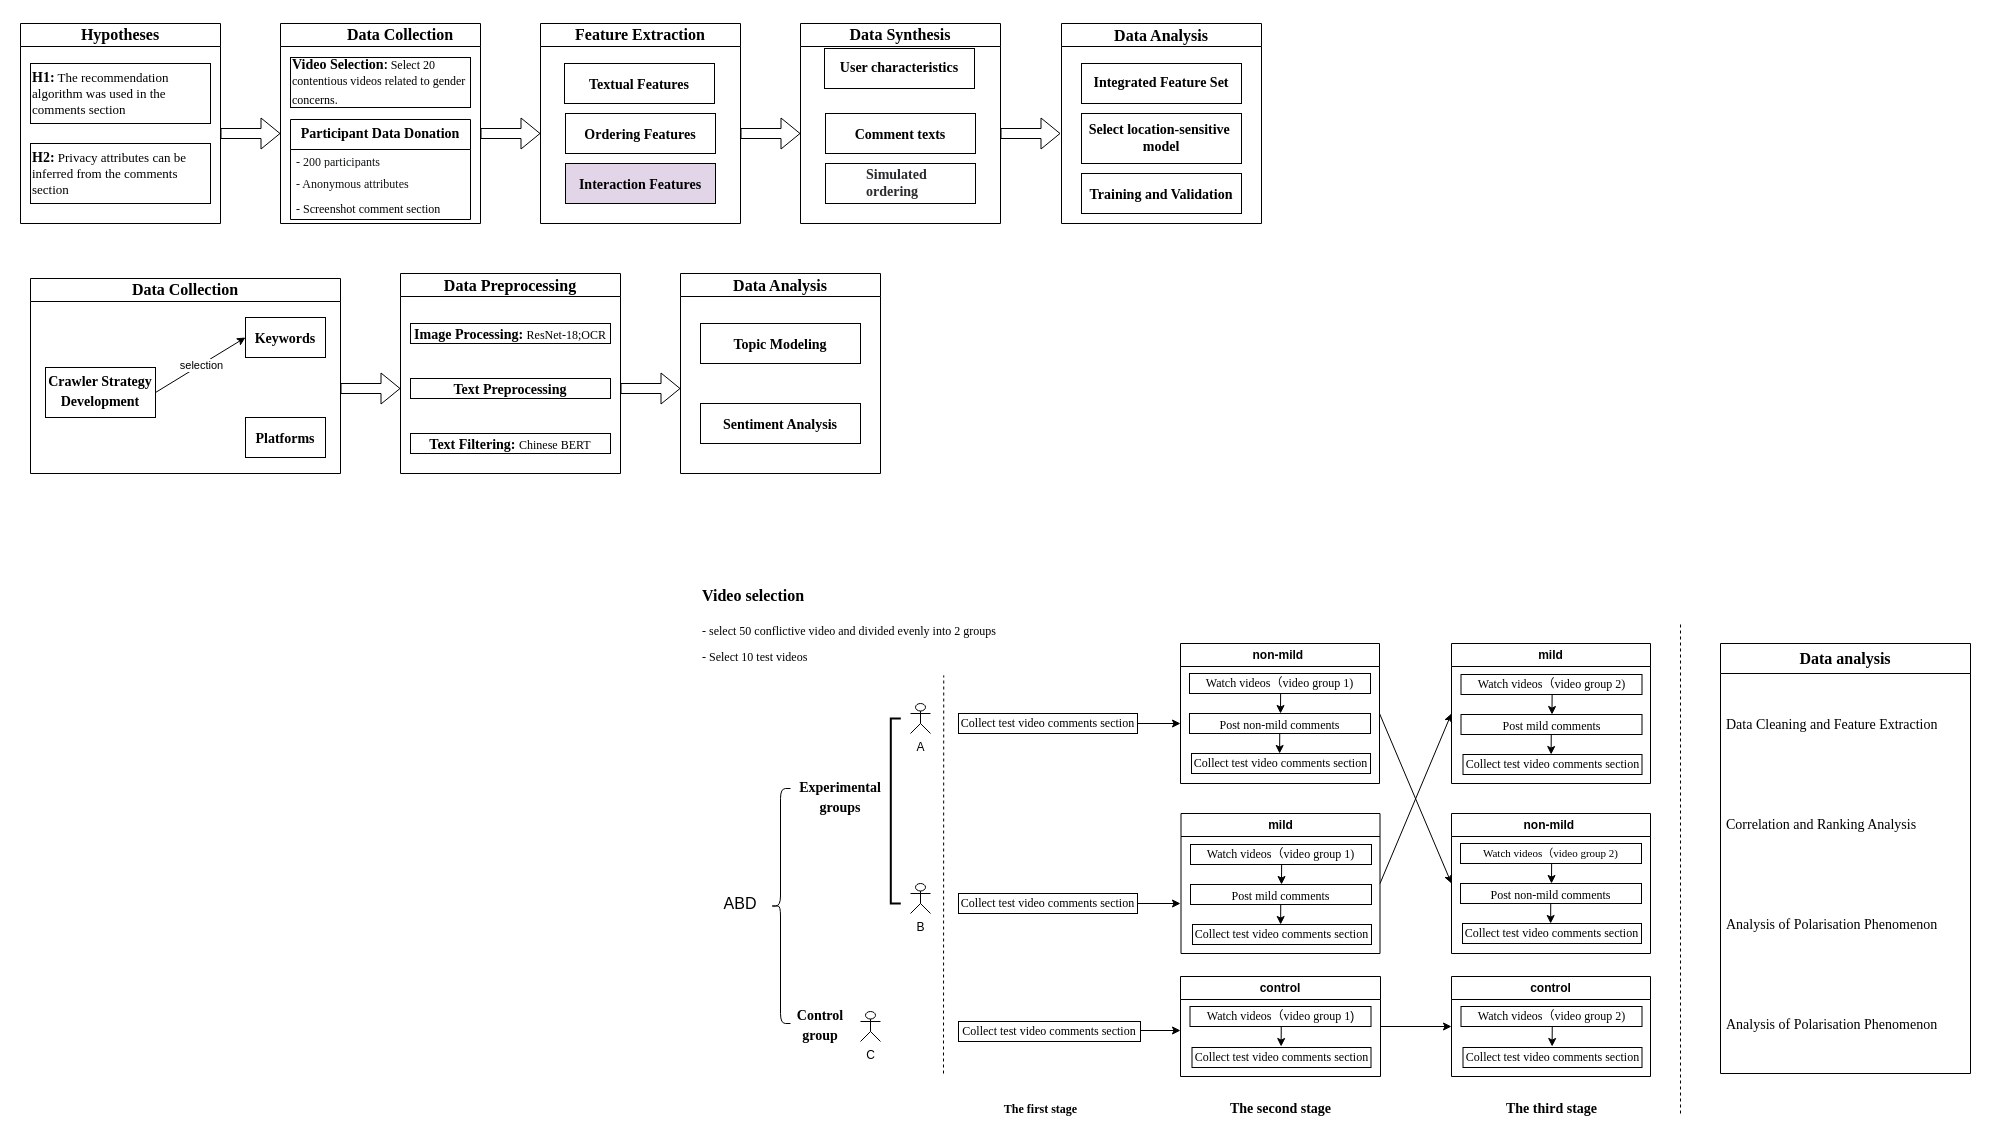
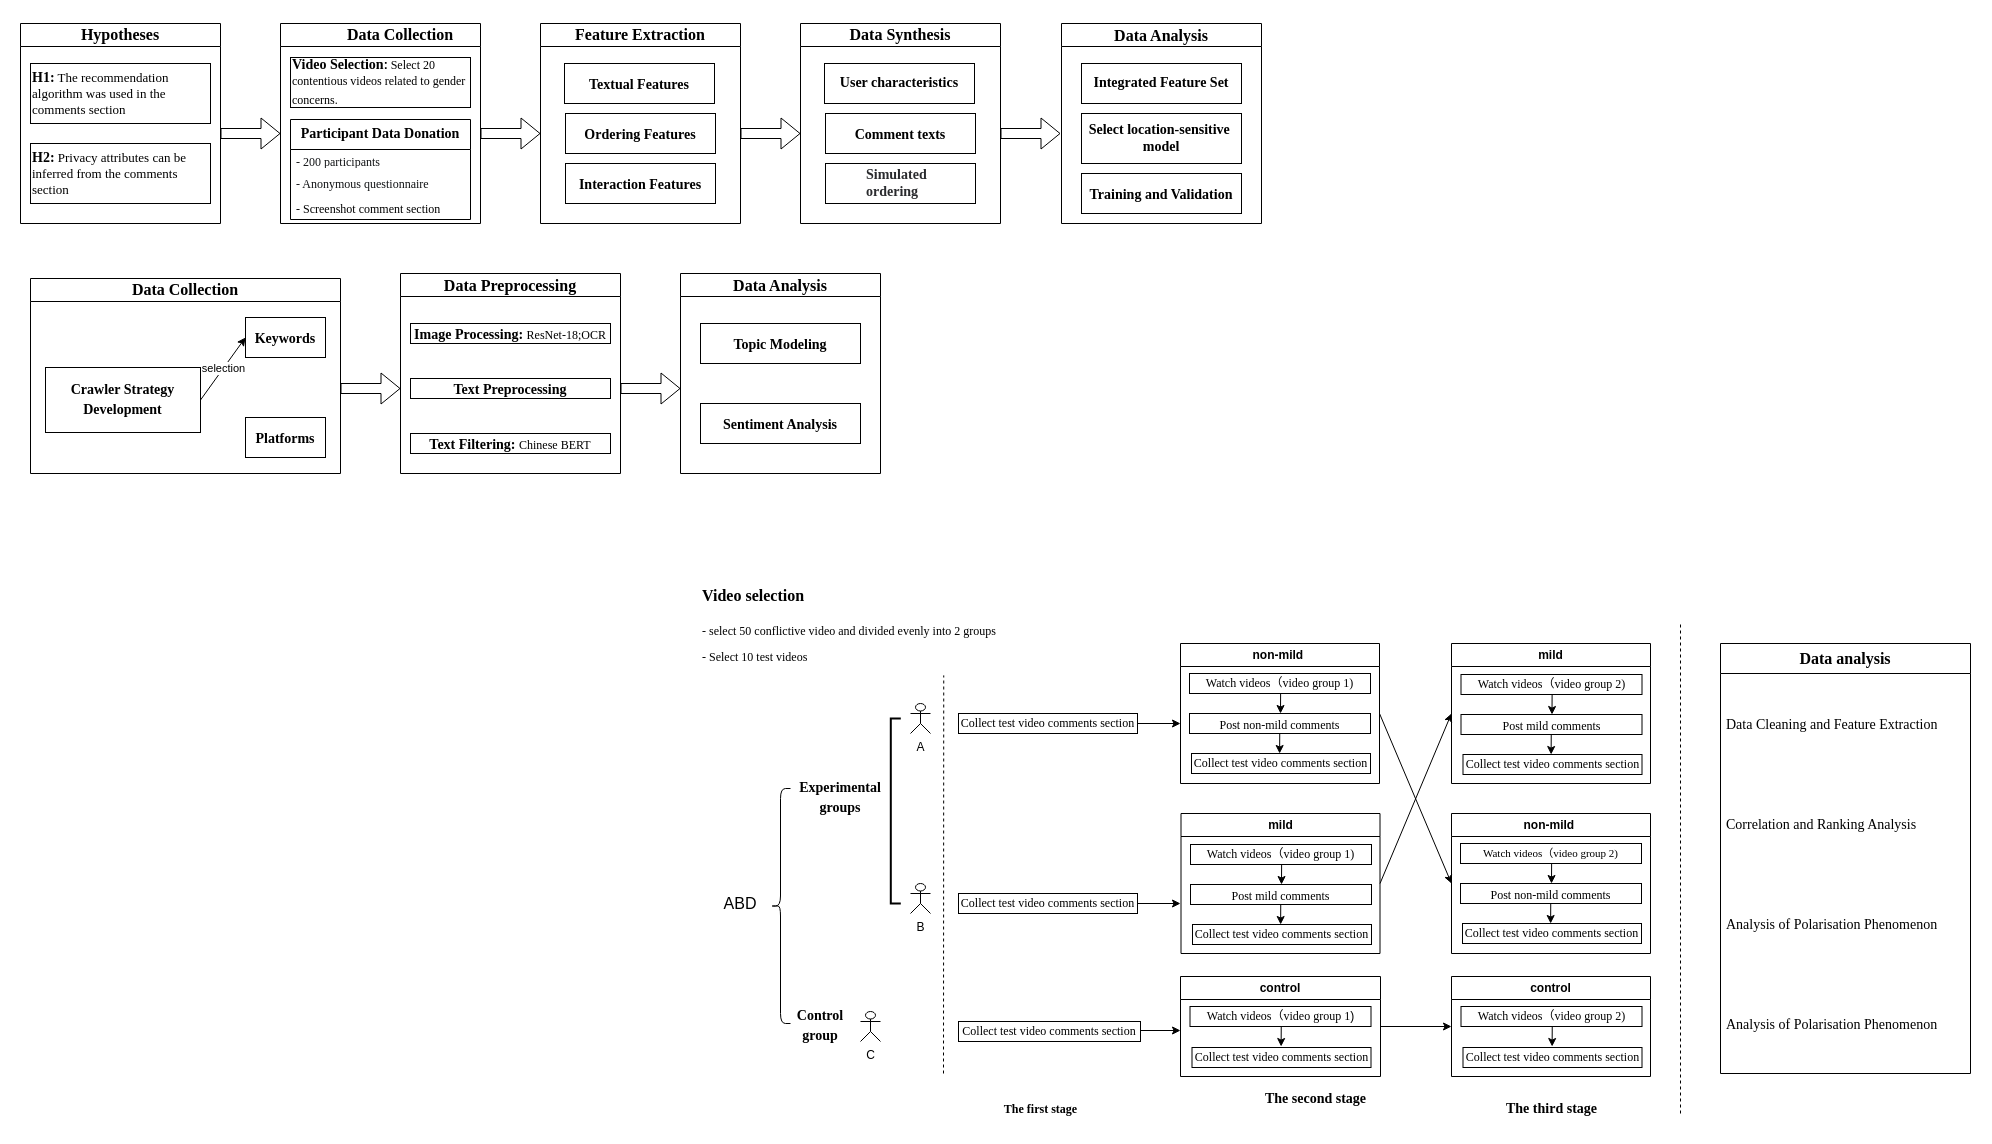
node "User characteristics": moved (900, 69) -> (900, 84)
node "Interaction Features": fillcolor #e1d5e7 -> #ffffff
node "- Anonymous attributes": label "- Anonymous attributes" -> "- Anonymous questionnaire"
node "Crawler Strategy Development": size 110x50 -> 155x65
node "The second stage": moved (1280, 1108) -> (1315, 1098)
